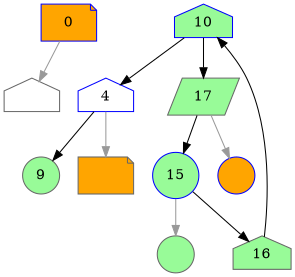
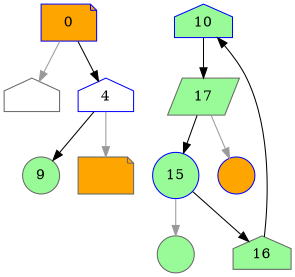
edge "10" -> "4": now "0" -> "4"
